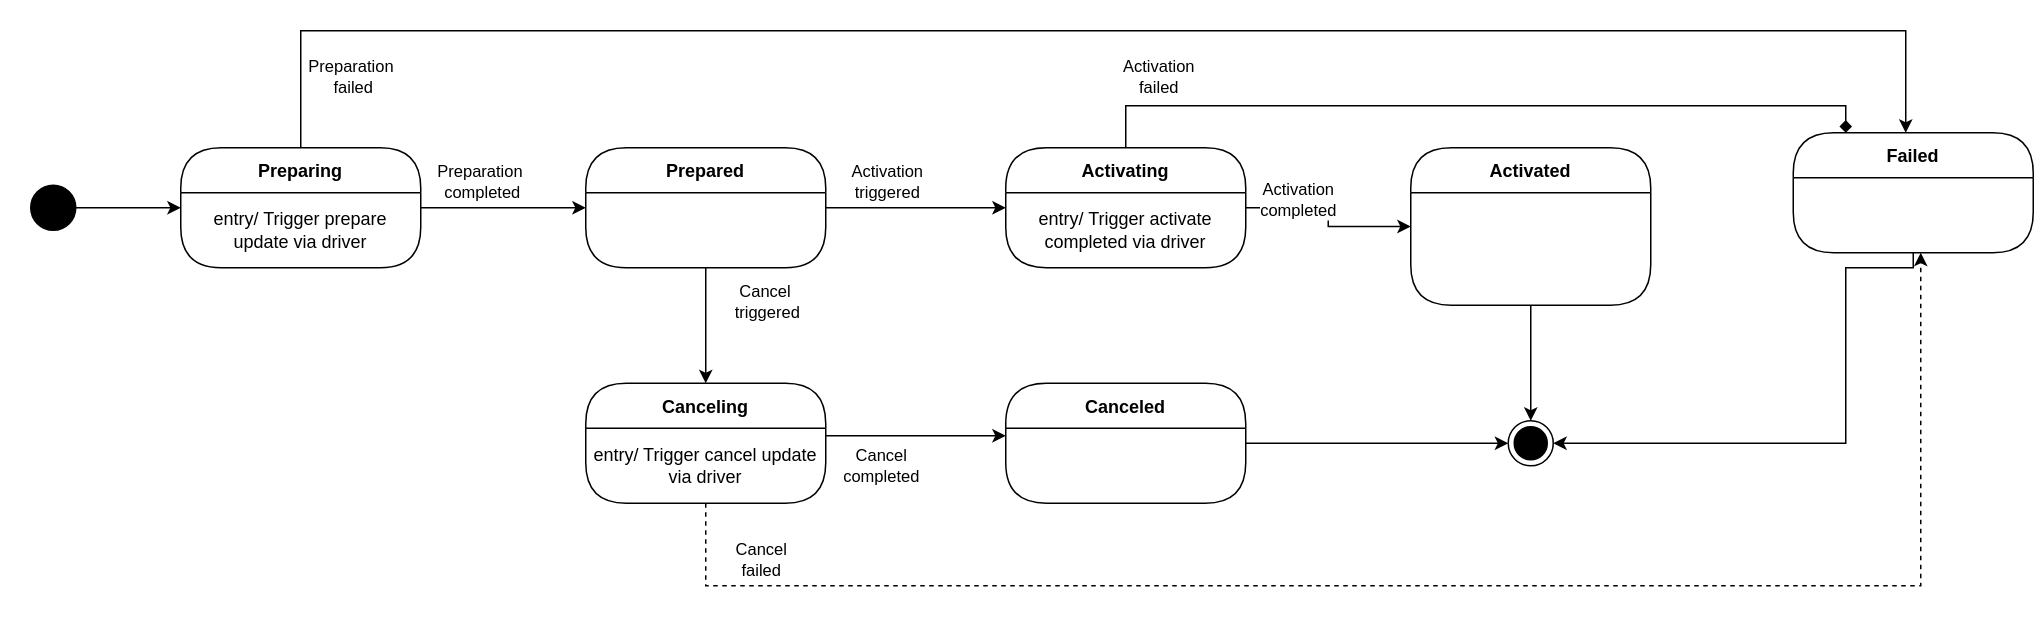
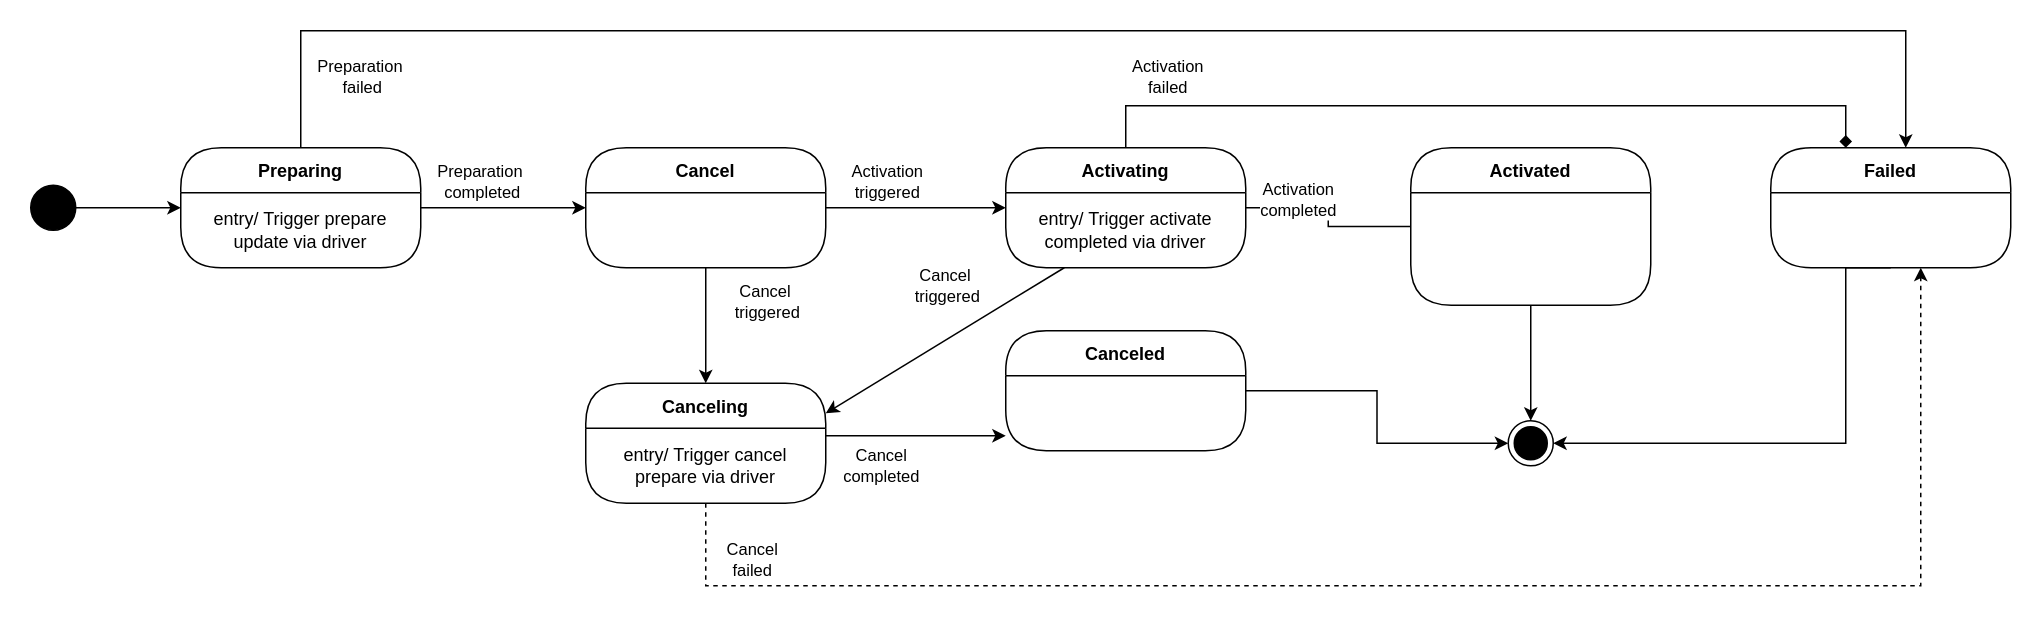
node "Prepared": label "Prepared" -> "Cancel"
node "Failed": moved (1913, 193) -> (1891, 208)
edge "Activating" -> "Activated": arrowhead classic -> none
edge "entry/ Trigger activate completed via driver" -> "Canceling": added, label "Cancel triggered"
node "Canceled": moved (1126, 443) -> (1126, 391)
node "entry/ Trigger cancel update via driver": label "entry/ Trigger cancel update via driver" -> "entry/ Trigger cancel prepare via driver"
